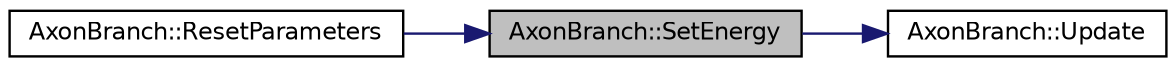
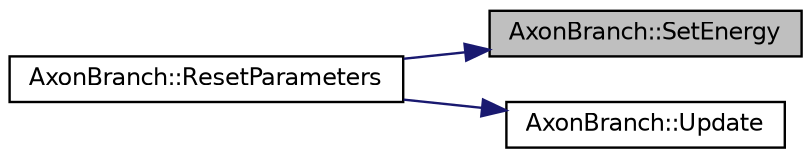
edge "AxonBranch::SetEnergy" -> "AxonBranch::Update": now "AxonBranch::ResetParameters" -> "AxonBranch::Update"
